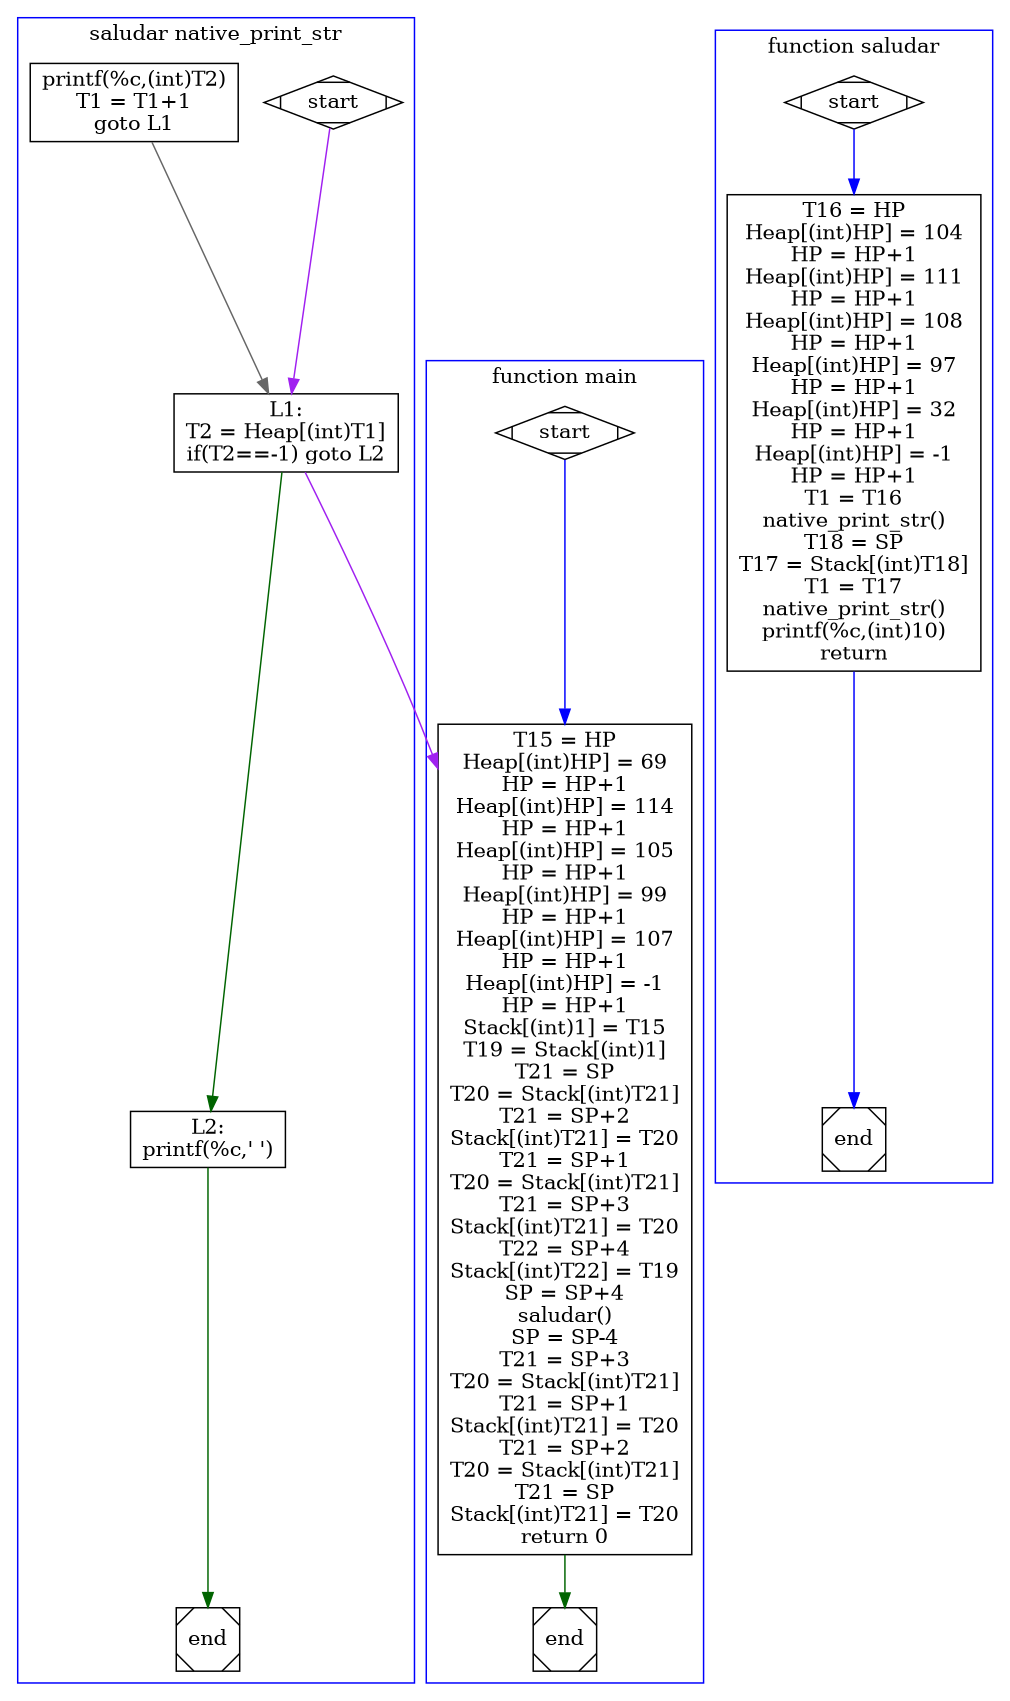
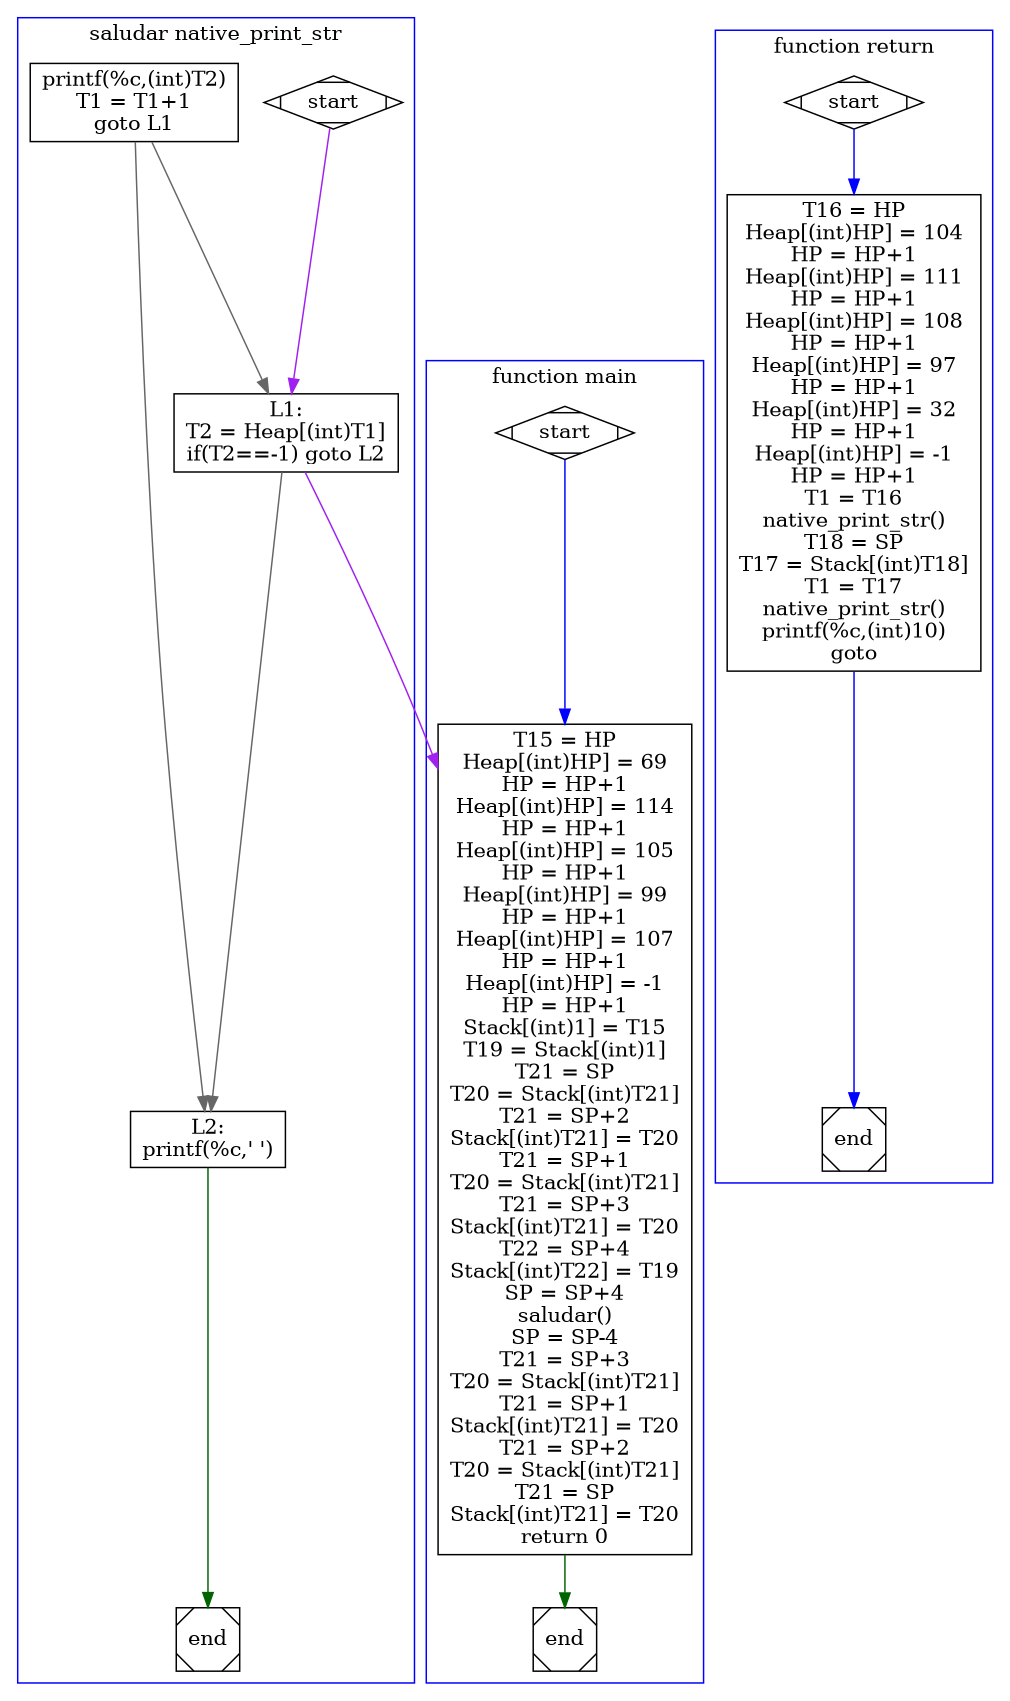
cluster " function saludar ": label " function saludar " -> " function return "
edge "printf(%c,(int)T2)" -> "L2:": added
node "T16 = HP": text "return" -> "goto"
edge "L1:" -> "L2:": color darkgreen -> gray40
